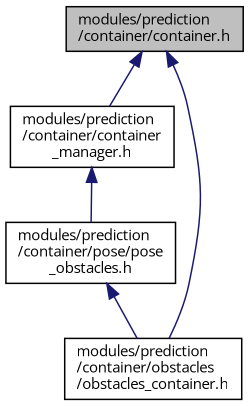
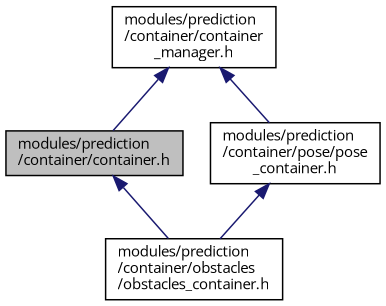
edge "modules/prediction /container/container _manager.h" -> "modules/prediction /container/container.h": reversed
node "modules/prediction /container/pose/pose _obstacles.h": label "modules/prediction /container/pose/pose _obstacles.h" -> "modules/prediction /container/pose/pose _container.h"
